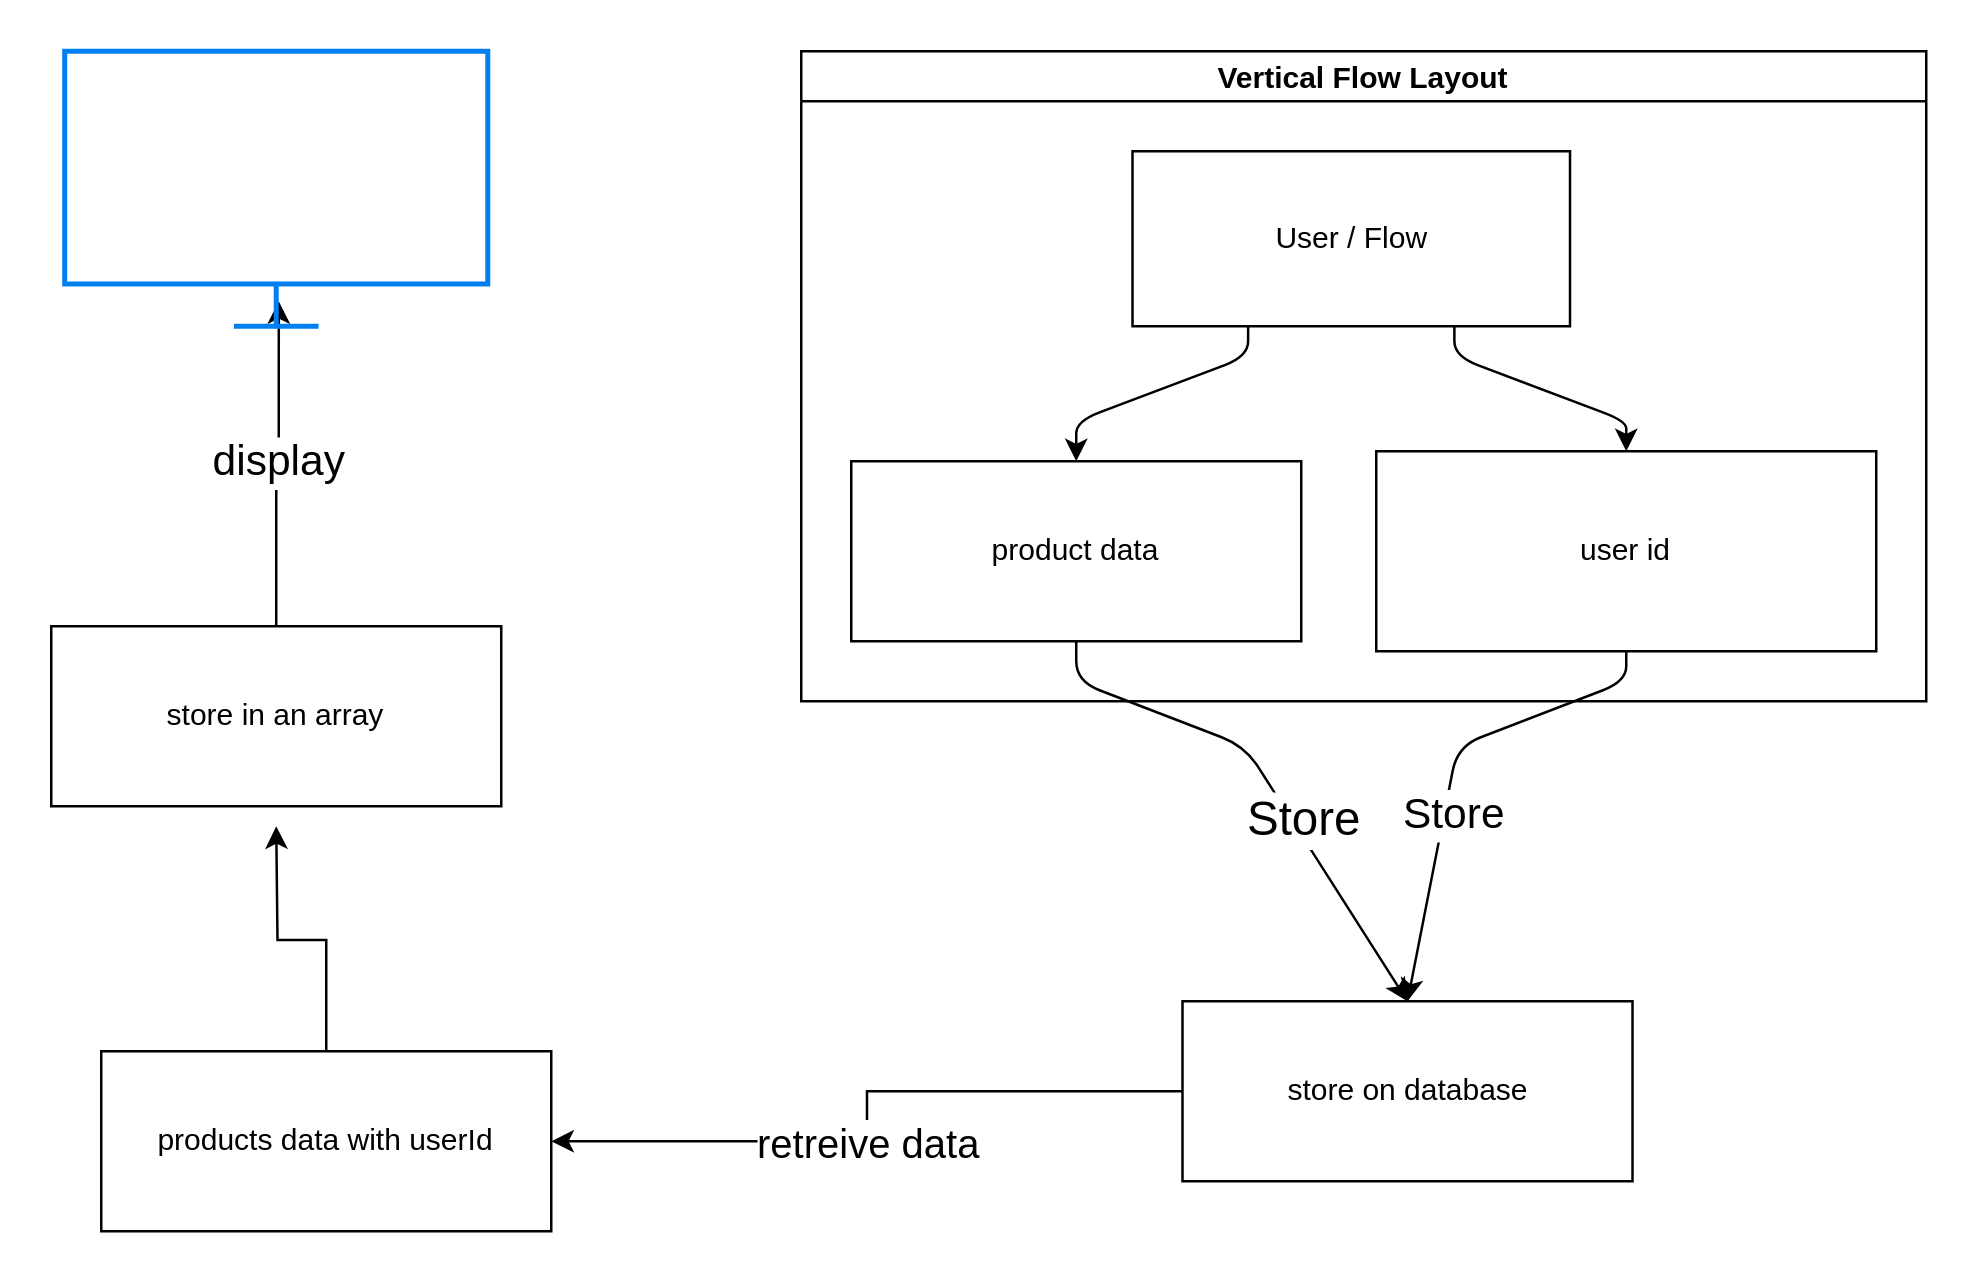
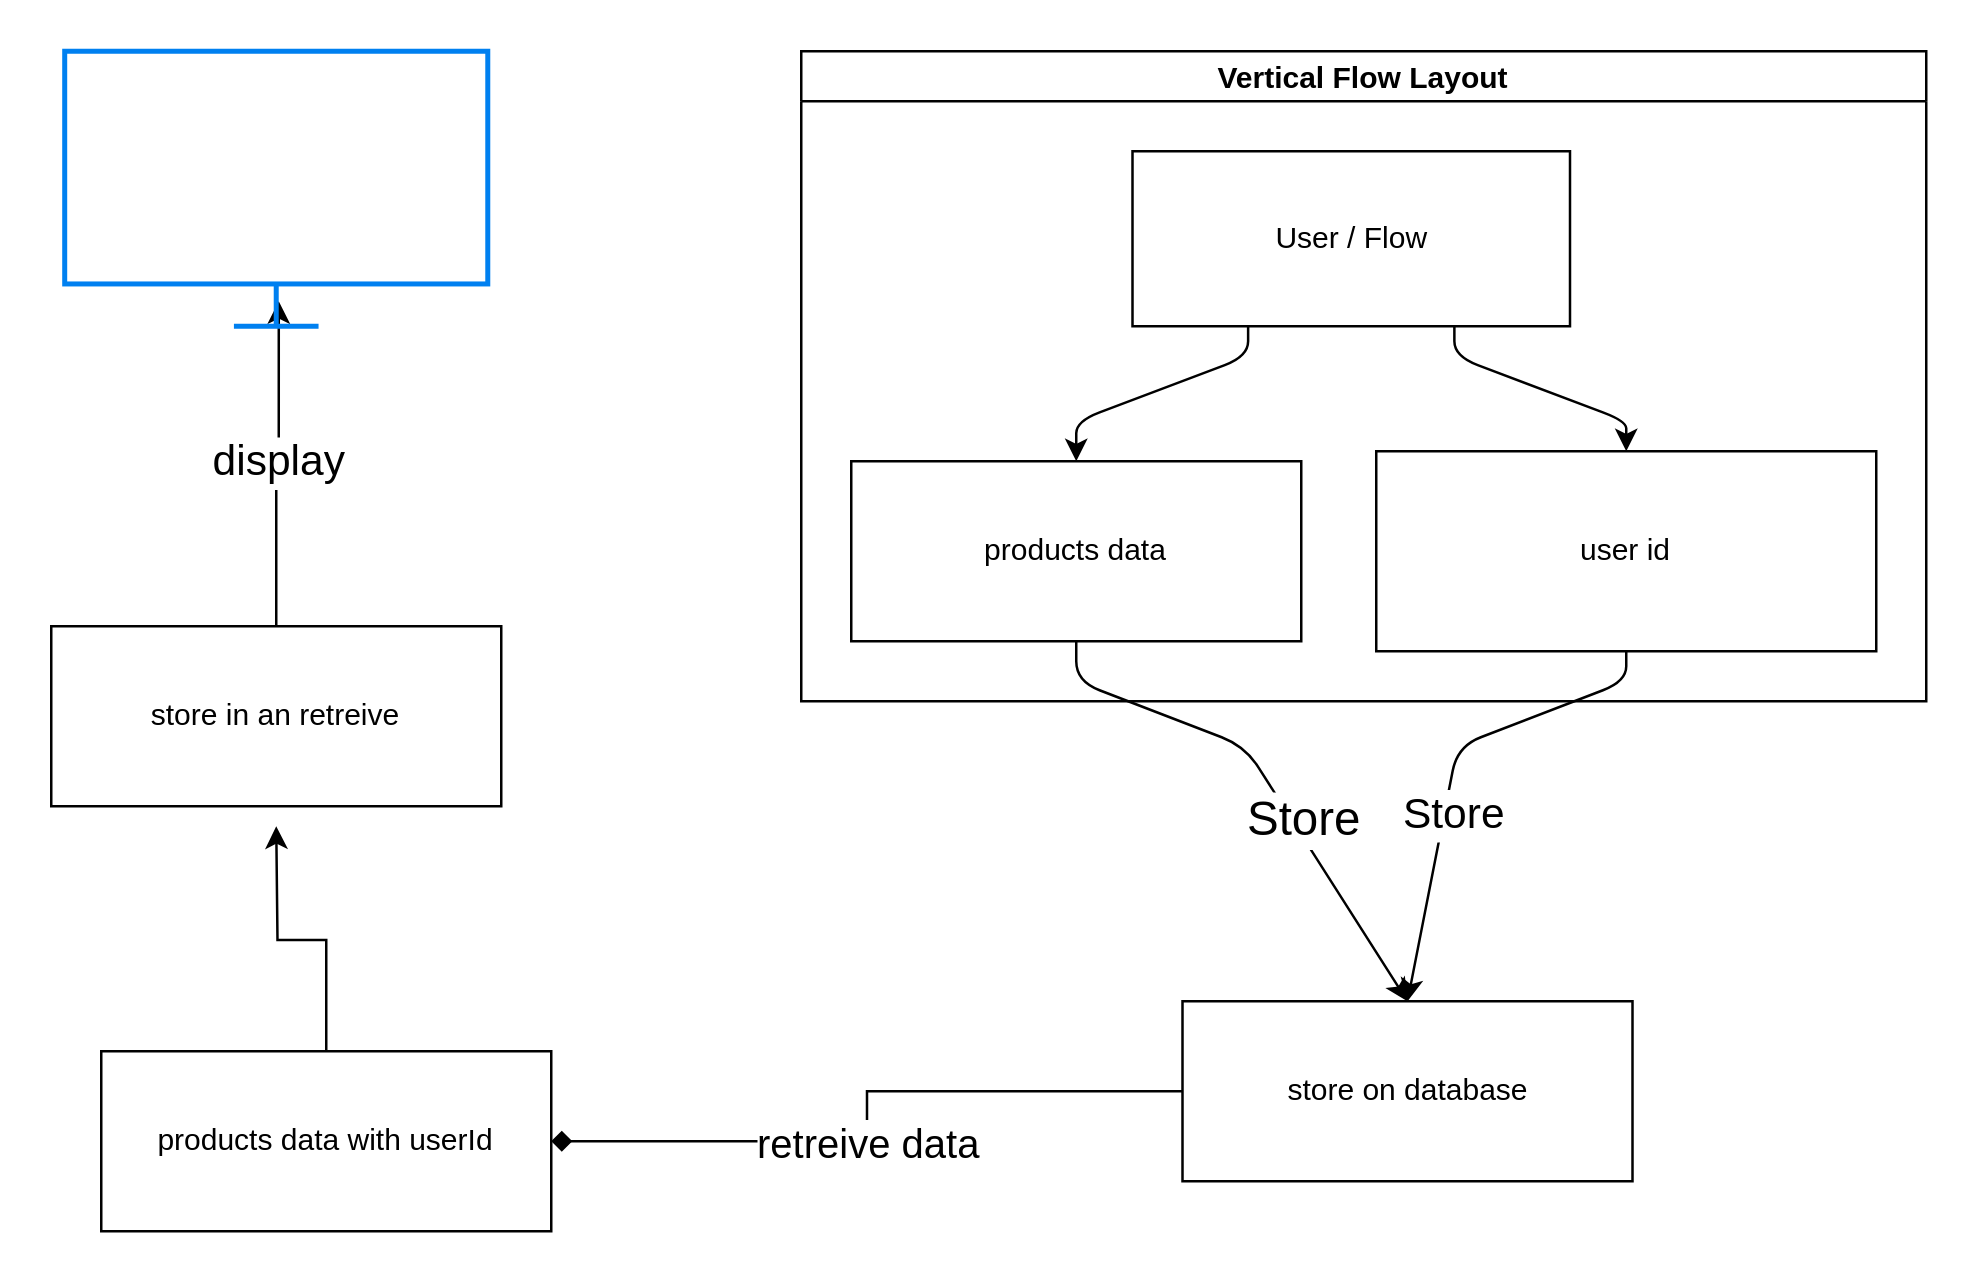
node "product data": label "product data" -> "products data"
node "store in an array": label "store in an array" -> "store in an retreive"
edge "store on database" -> "products data with userId": arrowhead classic -> diamond
